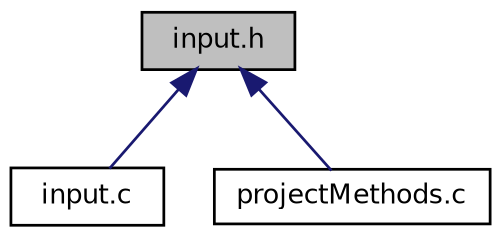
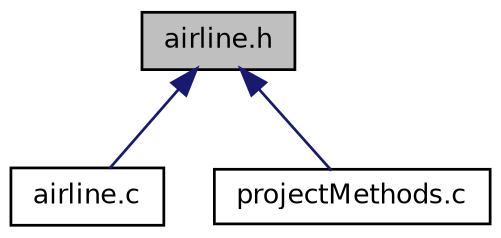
node "input.h": label "input.h" -> "airline.h"
node "input.c": label "input.c" -> "airline.c"
